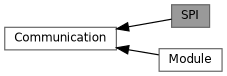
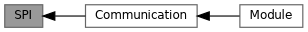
edge "SPI" -> "Communication": reversed
